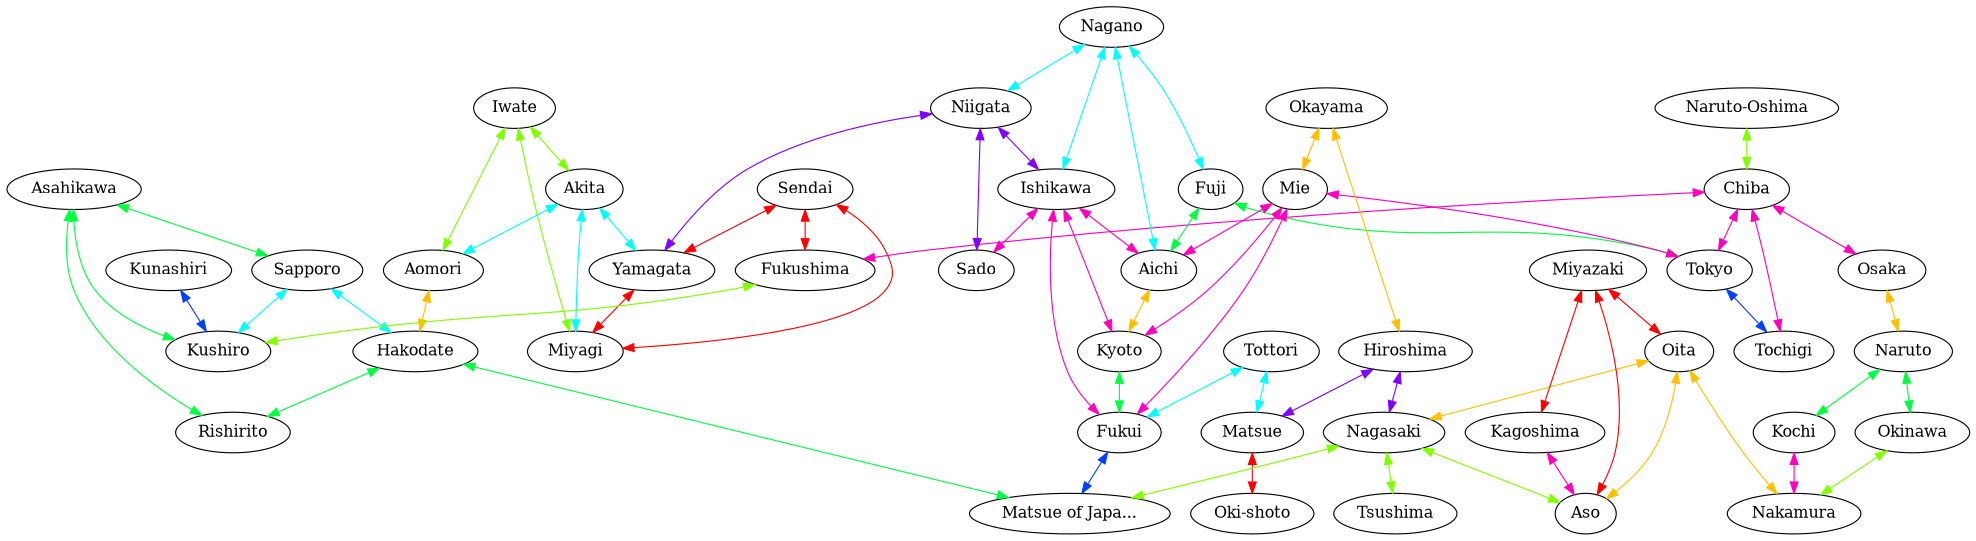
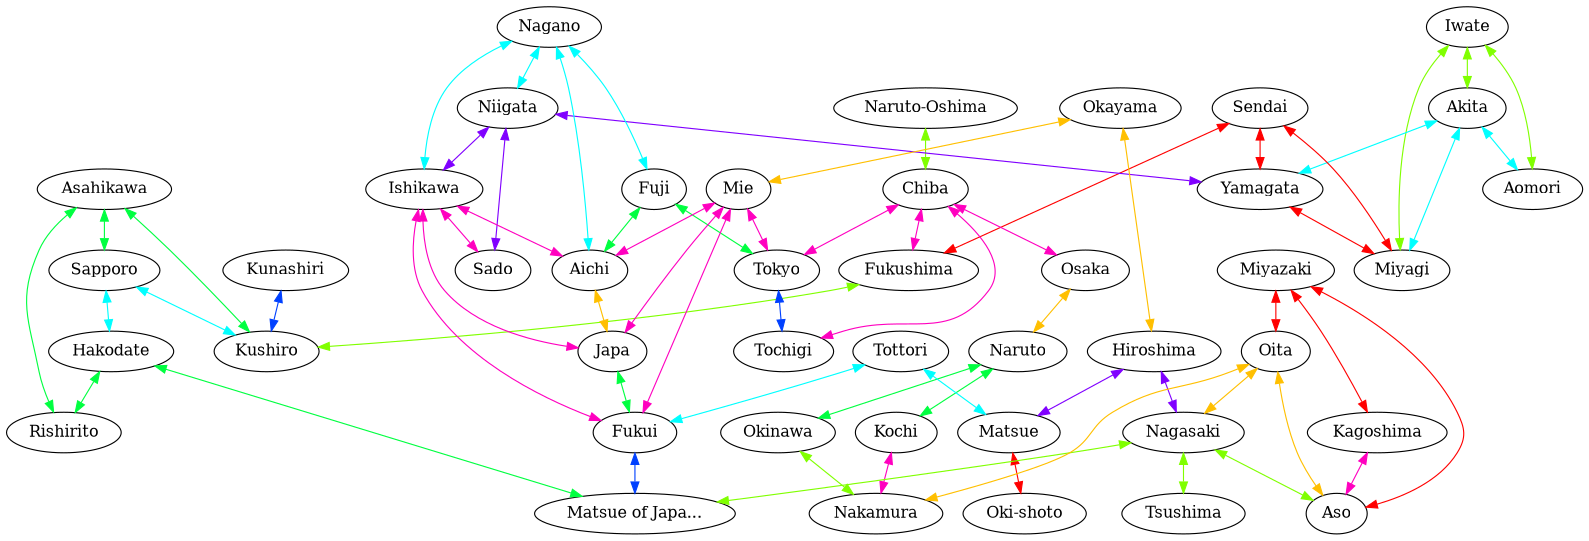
edge "Aomori" -- "Hakodate": removed
node "Kyoto": label "Kyoto" -> "Japa"
